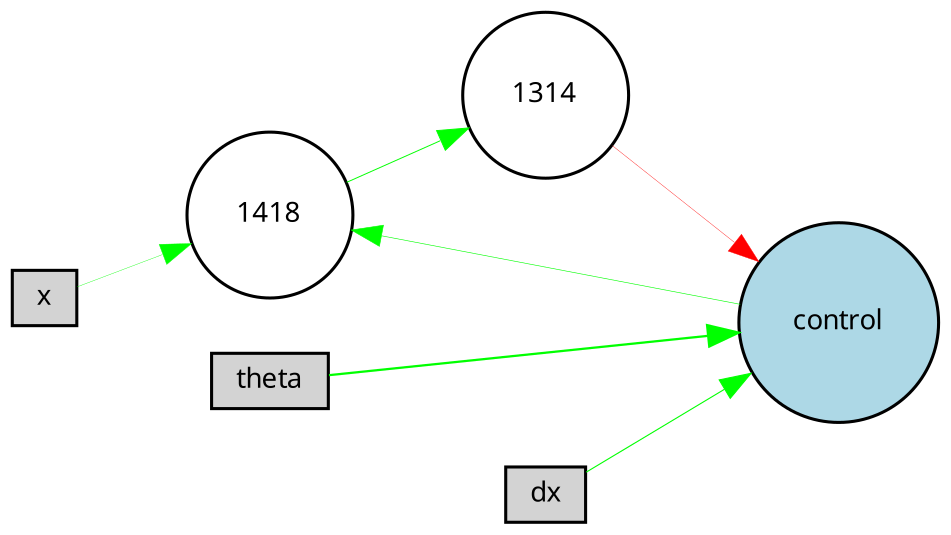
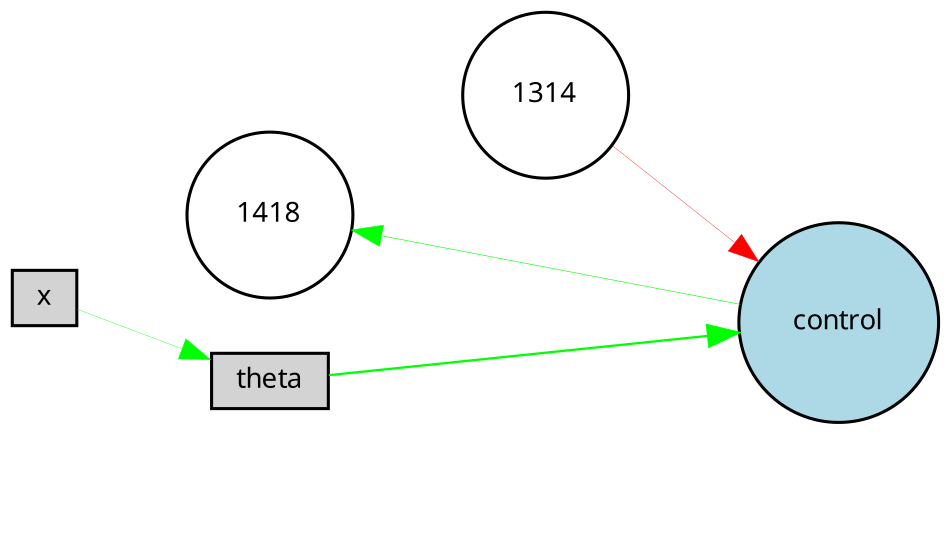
edge "1418" -> "1314": removed
edge "x" -> "1418": now "x" -> "theta"
node "dx": removed
